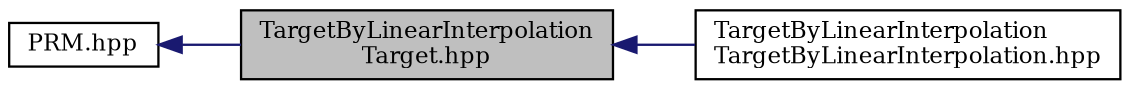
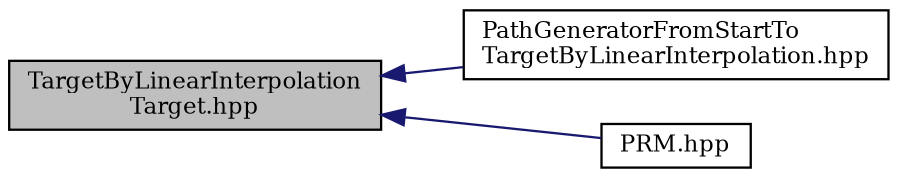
edge "TargetByLinearInterpolation Target.hpp" -> "PRM.hpp": reversed
node "TargetByLinearInterpolation TargetByLinearInterpolation.hpp": label "TargetByLinearInterpolation TargetByLinearInterpolation.hpp" -> "PathGeneratorFromStartTo TargetByLinearInterpolation.hpp"
